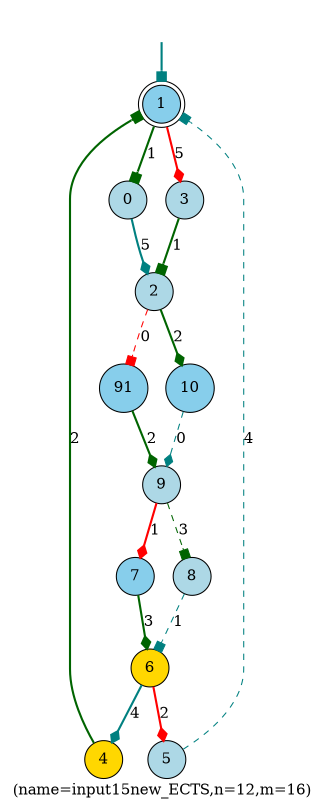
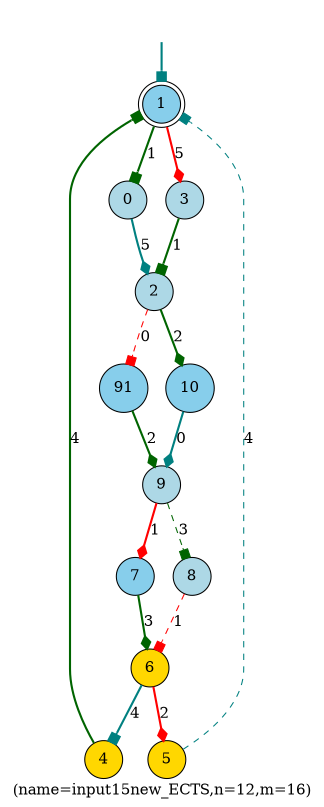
edge "10" -> "9": style dashed -> bold
edge "4" -> "1": label "2" -> "4"
edge "8" -> "6": color teal -> red
edge "6" -> "4": arrowhead diamond -> box
node "5": fillcolor lightblue -> gold
